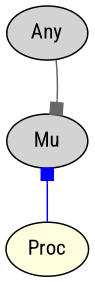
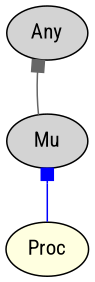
edge "Any" -> "Mu": reversed
